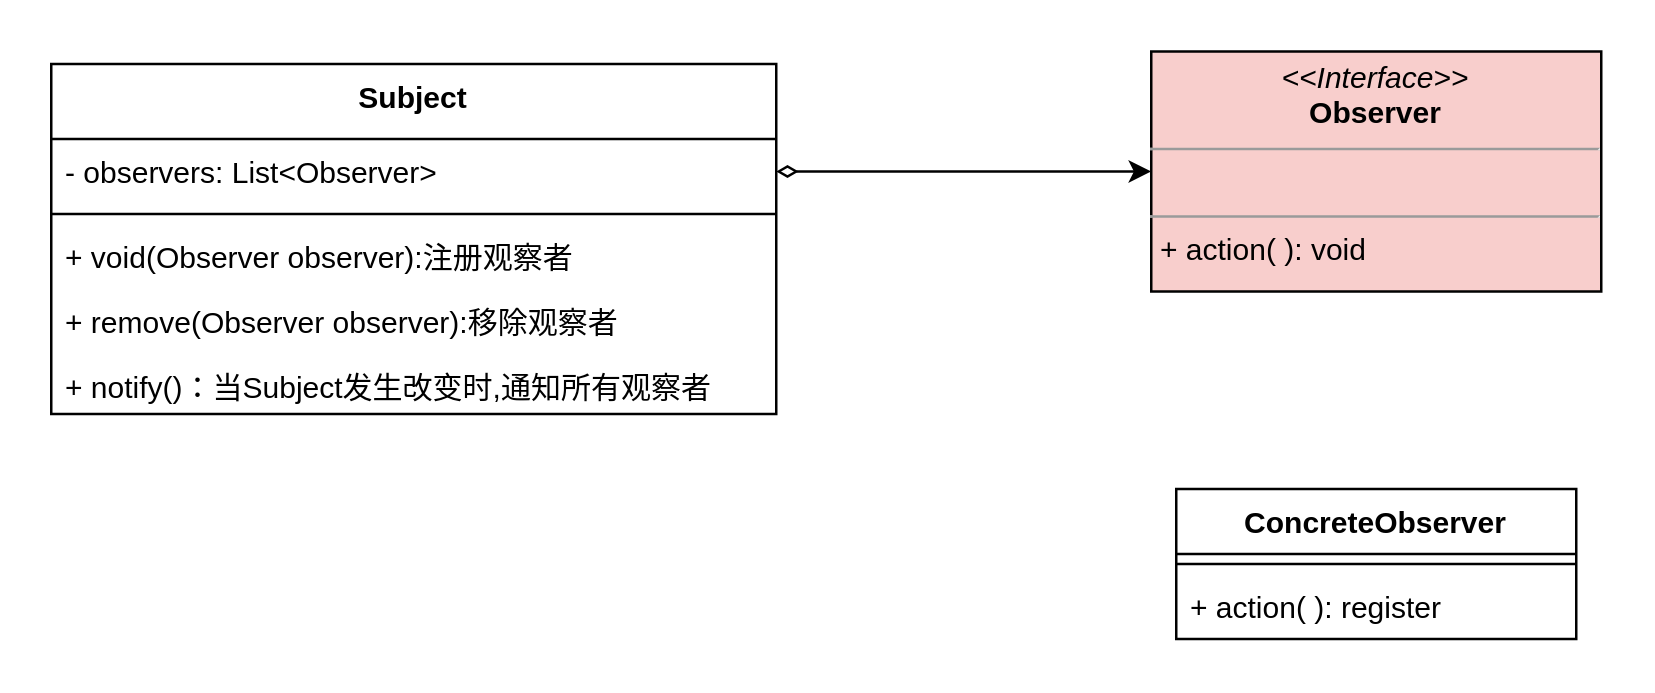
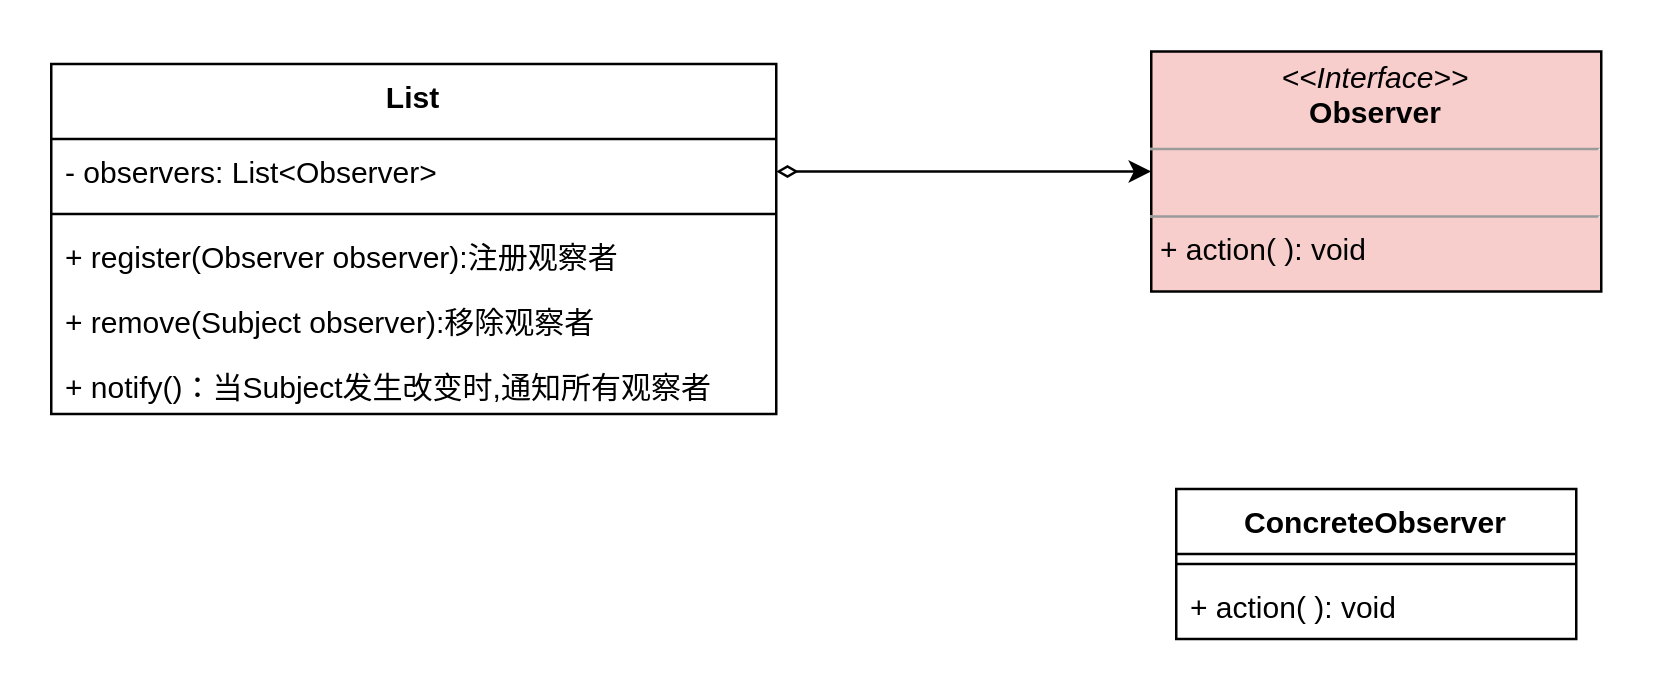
node "Subject": label "Subject" -> "List"
node "+ void(Observer observer):注册观察者": label "+ void(Observer observer):注册观察者" -> "+ register(Observer observer):注册观察者"
node "+ remove(Observer observer):移除观察者": label "+ remove(Observer observer):移除观察者" -> "+ remove(Subject observer):移除观察者"
node "+ action( ): register": label "+ action( ): register" -> "+ action( ): void"
